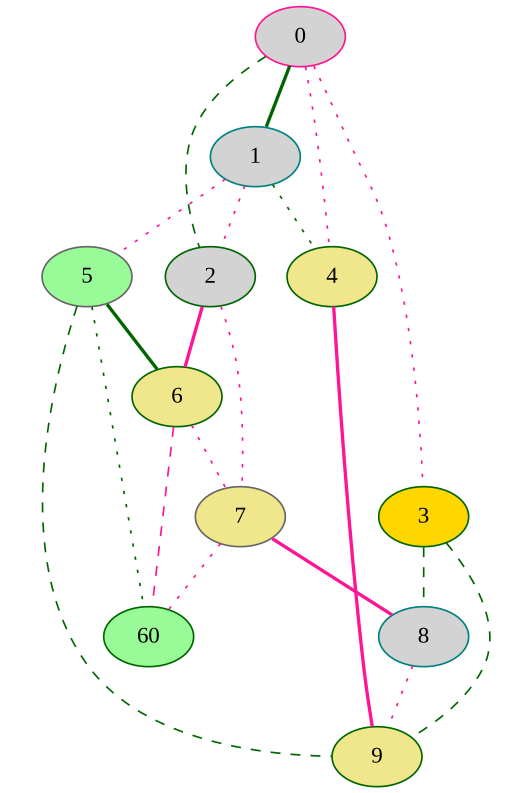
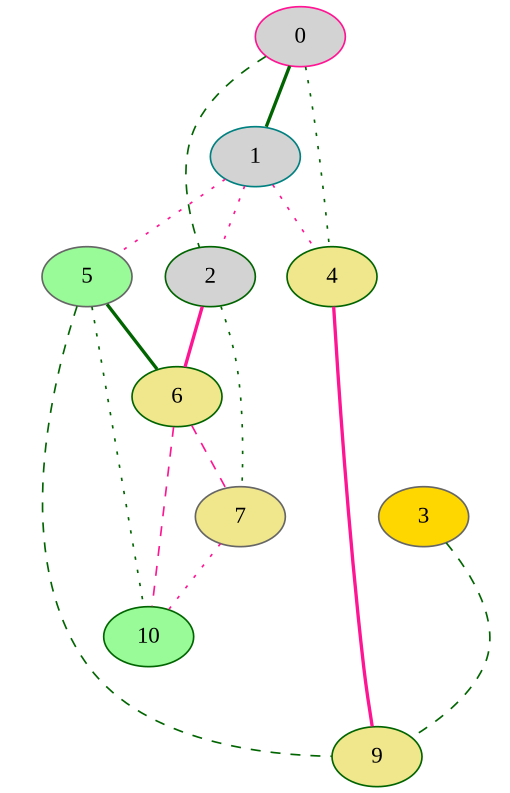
edge "0" -- "4": color deeppink -> darkgreen
edge "1" -- "4": color darkgreen -> deeppink
edge "0" -- "3": removed
edge "2" -- "7": color deeppink -> darkgreen
edge "6" -- "7": style dotted -> dashed
node "3": color darkgreen -> gray40
node "60": label "60" -> "10"
node "8": removed
